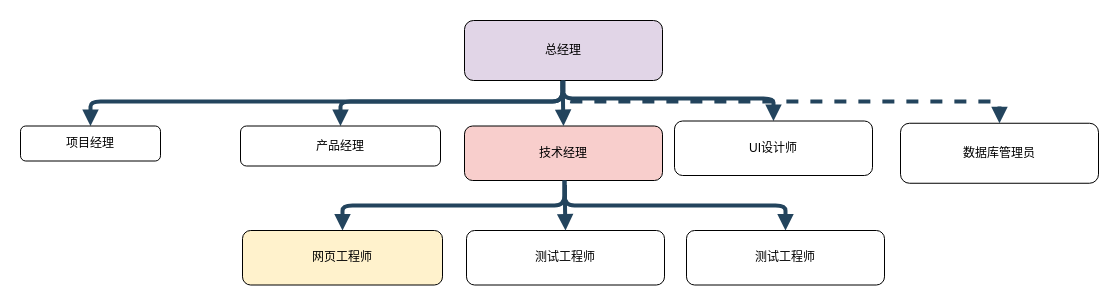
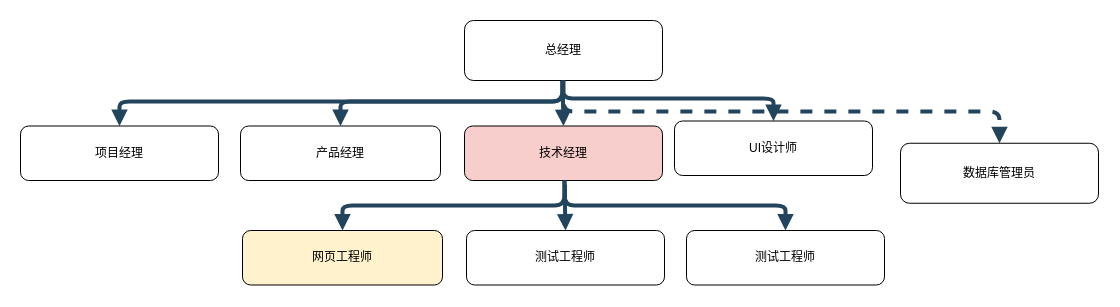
node "总经理": fillcolor #e1d5e7 -> #ffffff
node "项目经理": size 140x35 -> 198x55
node "产品经理": size 200x40 -> 200x55
node "数据库管理员": moved (1000, 153) -> (1000, 173)
